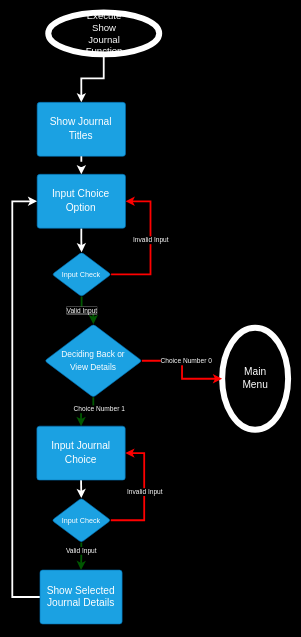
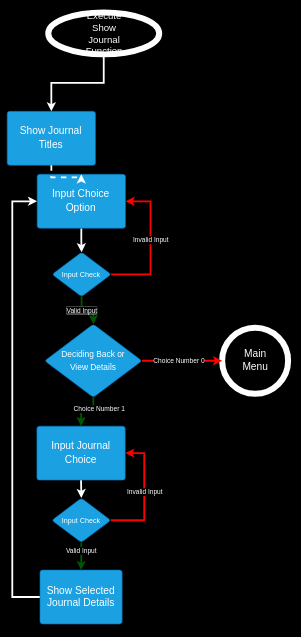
node "Show Journal Titles": moved (81, 129) -> (51, 138)
node "Input Choice Option": style solid -> dashed
node "Main Menu": size 66x102 -> 66x66
